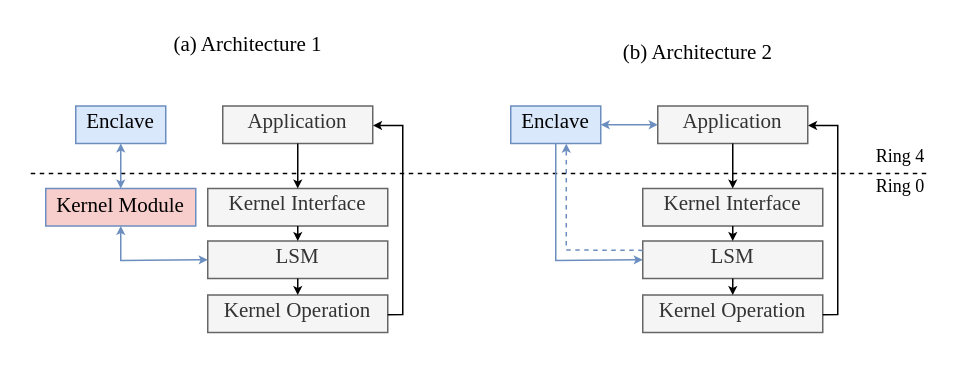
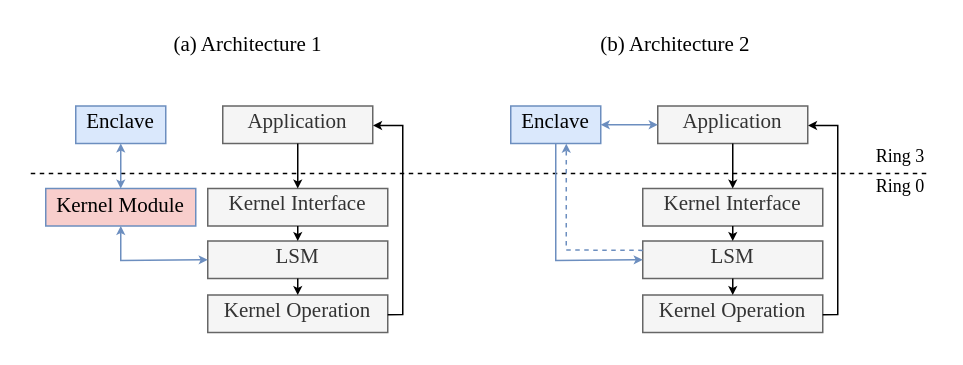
node "(b) Architecture 2": moved (698, 53) -> (676, 46)
node "Ring 4": label "Ring 4" -> "Ring 3"
